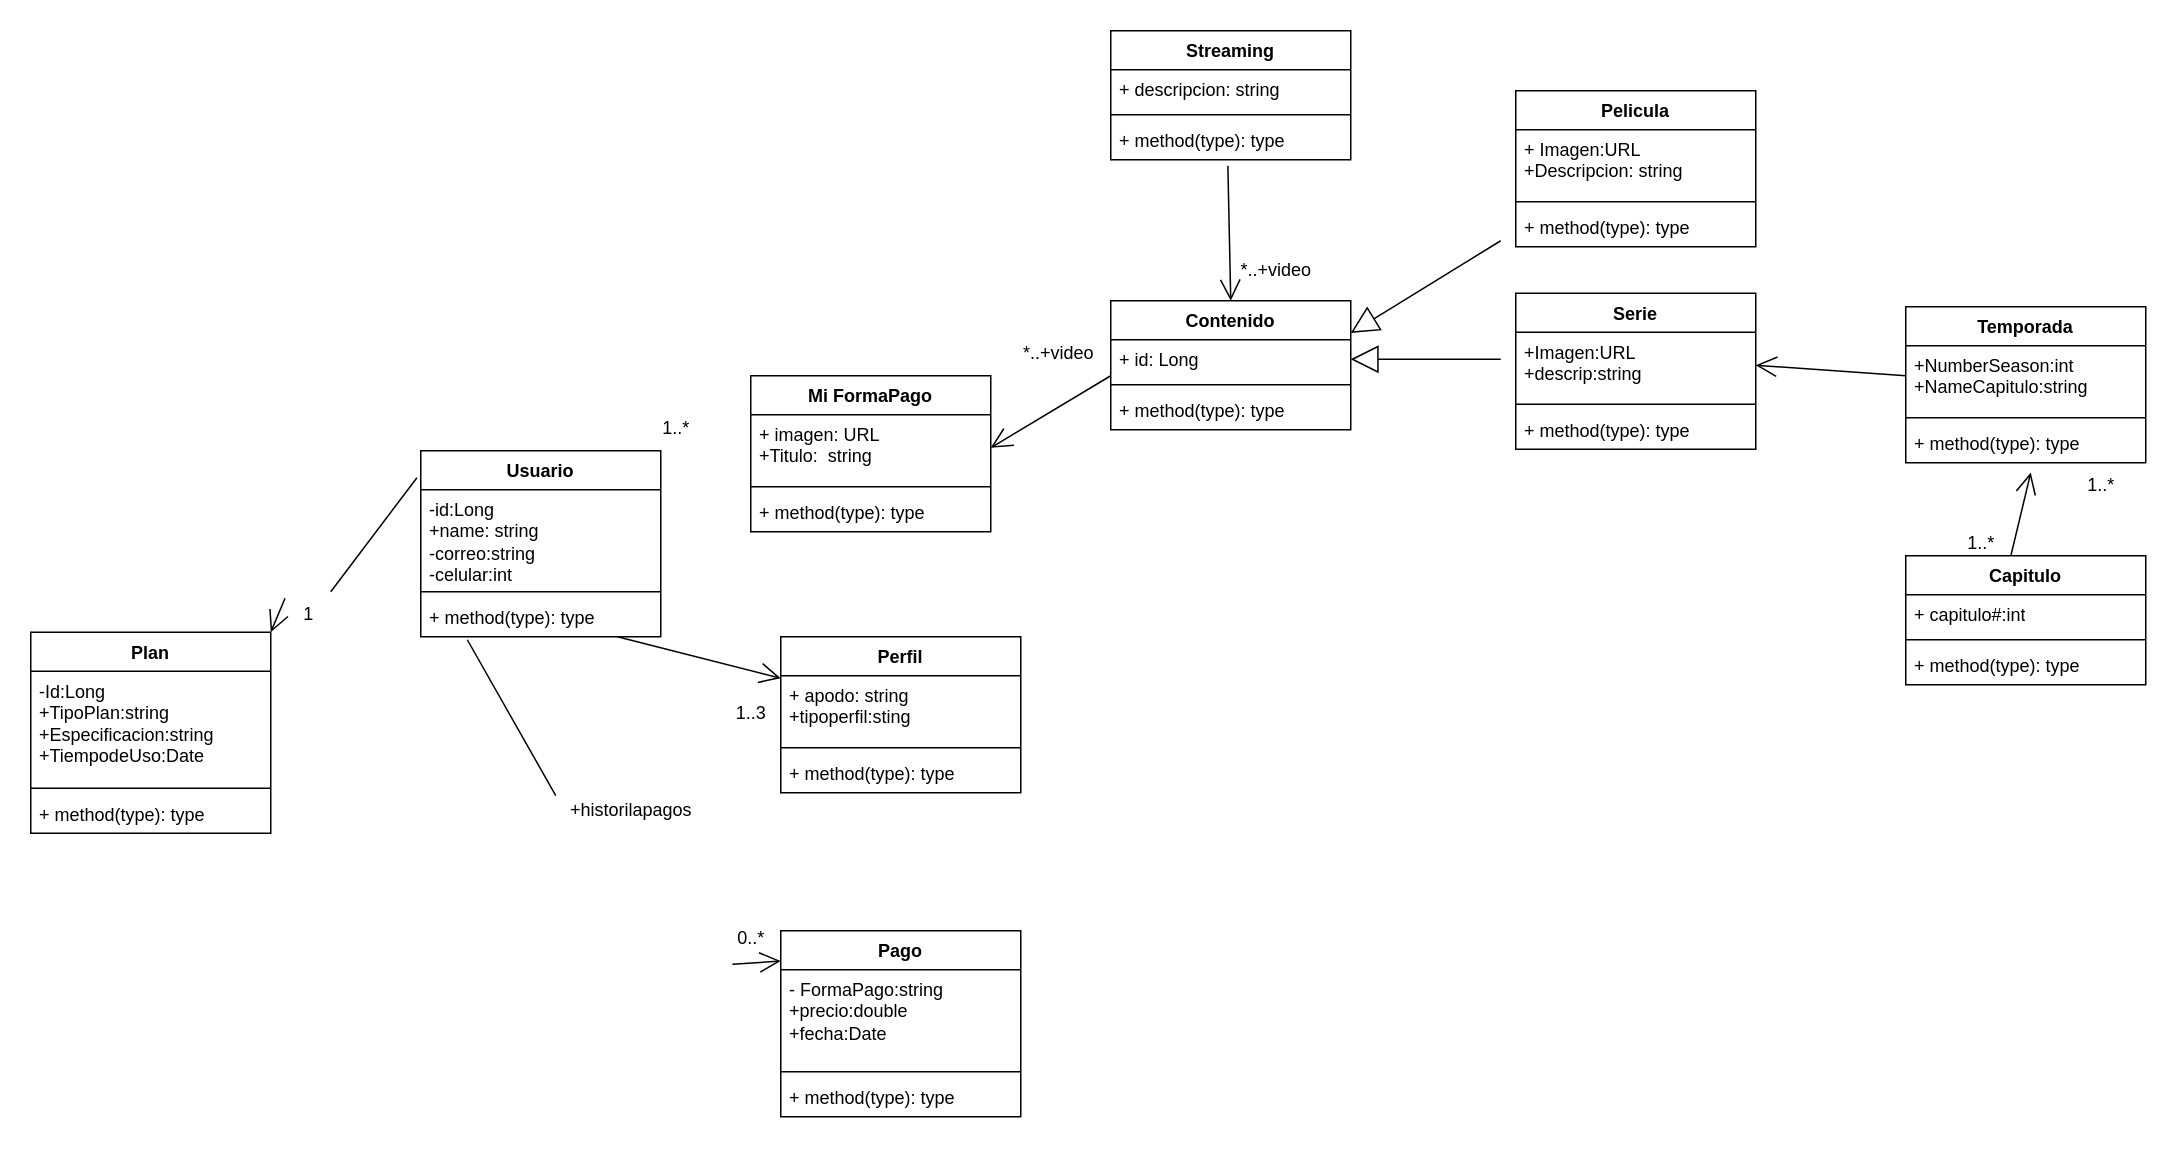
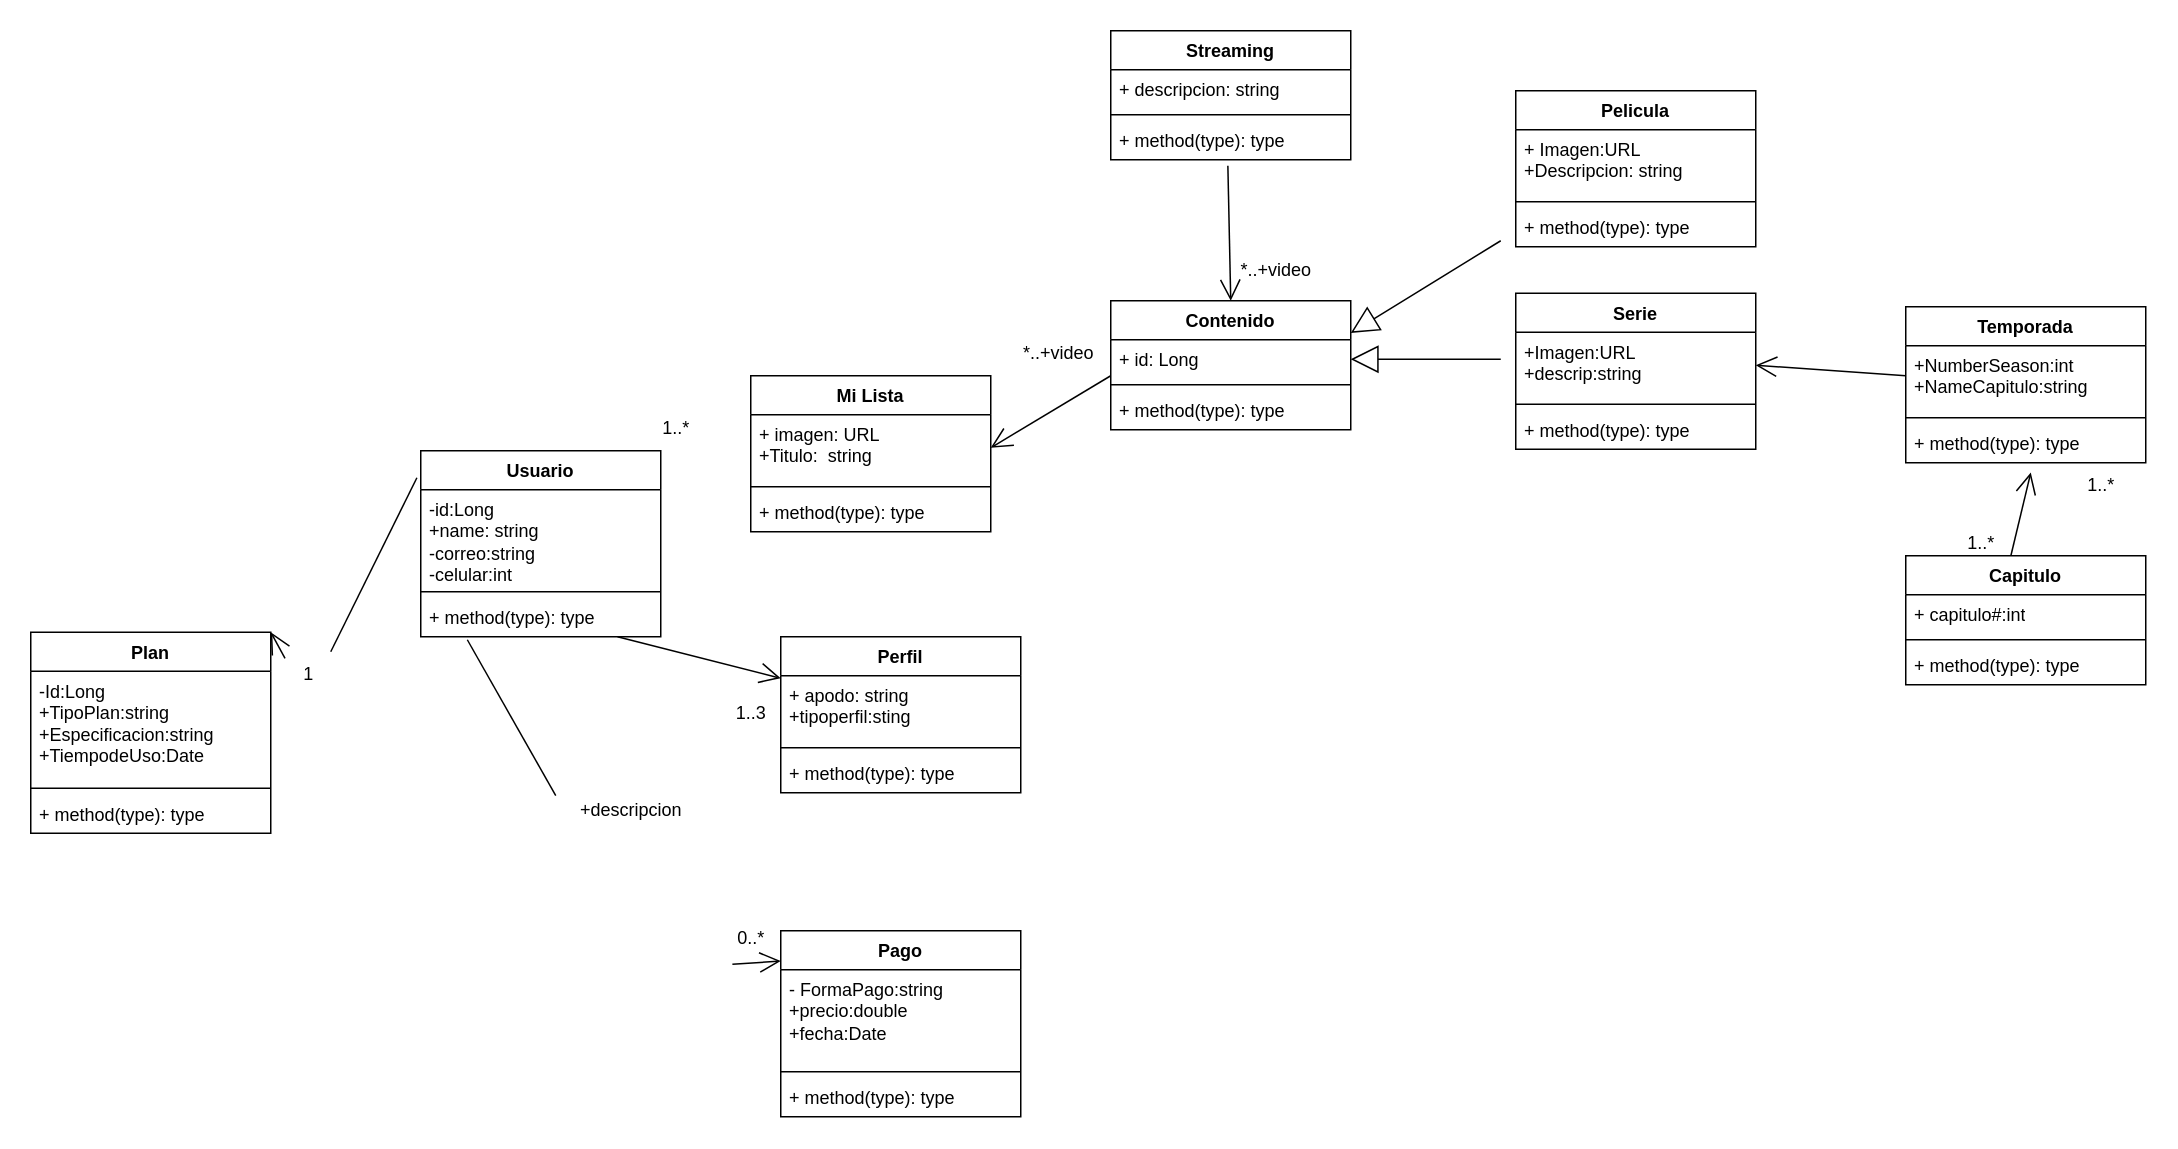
node "Mi FormaPago": label "Mi FormaPago" -> "Mi Lista"
node "1": moved (308, 614) -> (308, 674)
node "+historilapagos": label "+historilapagos" -> "+descripcion"
